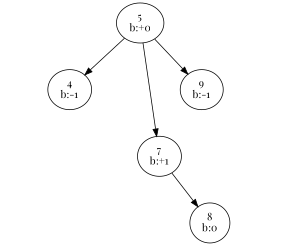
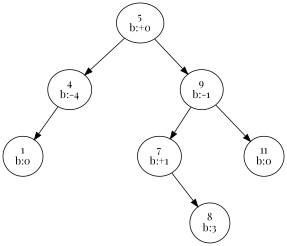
edge "5 b:+0" -> "7 b:+1": now "9 b:-1" -> "7 b:+1"
node "4 b:-1": label "4 b:-1" -> "4 b:-4"
node "1 b:0": added
node "11 b:0": added
node "8 b:0": label "8 b:0" -> "8 b:3"
